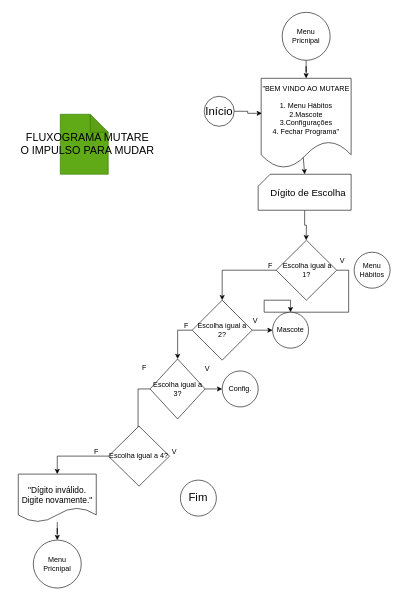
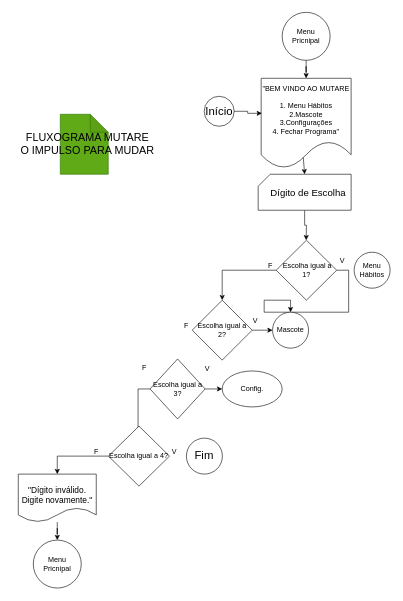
edge "Escolha igual a 2?" -> "Escolha igual a 3?": removed
node "Config.": size 36x36 -> 60x36
node "Fim": moved (198, 498) -> (204, 456)
